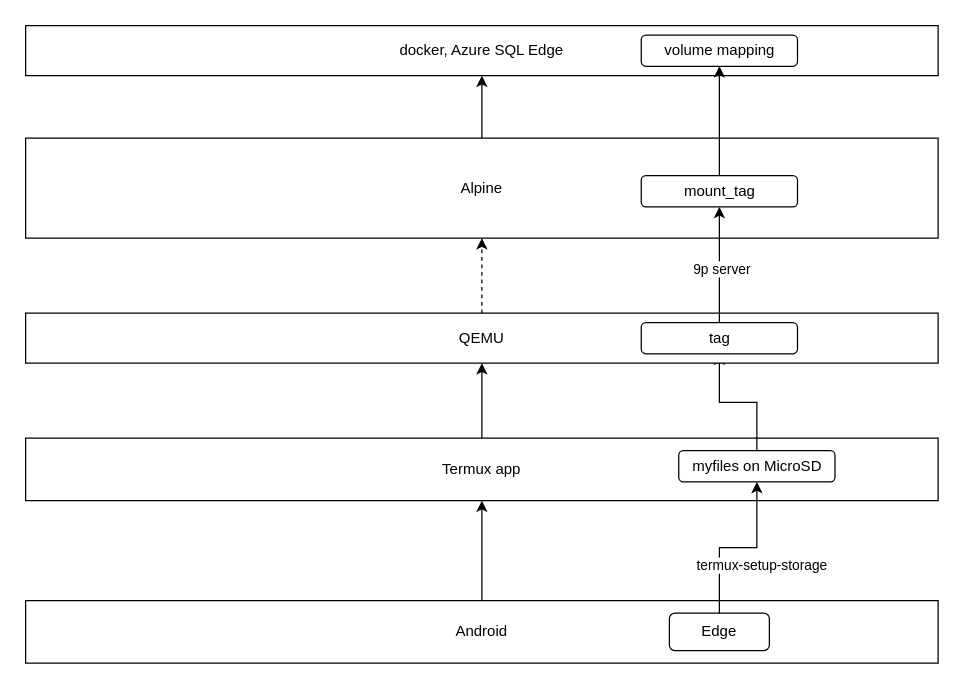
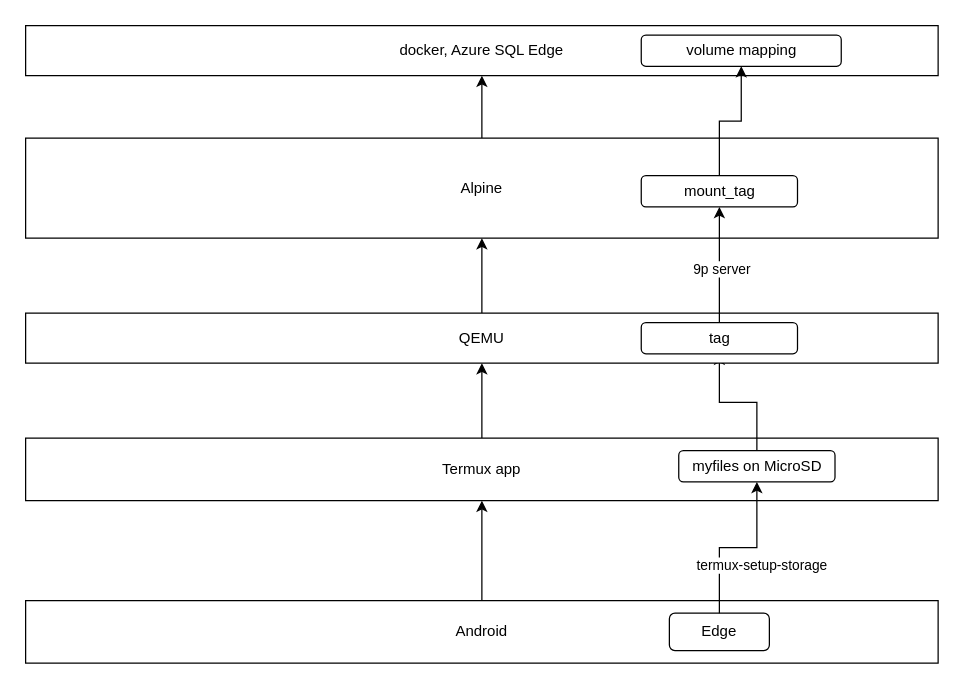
node "volume mapping": size 156x31 -> 200x31
edge "QEMU" -> "Alpine": style dashed -> solid
